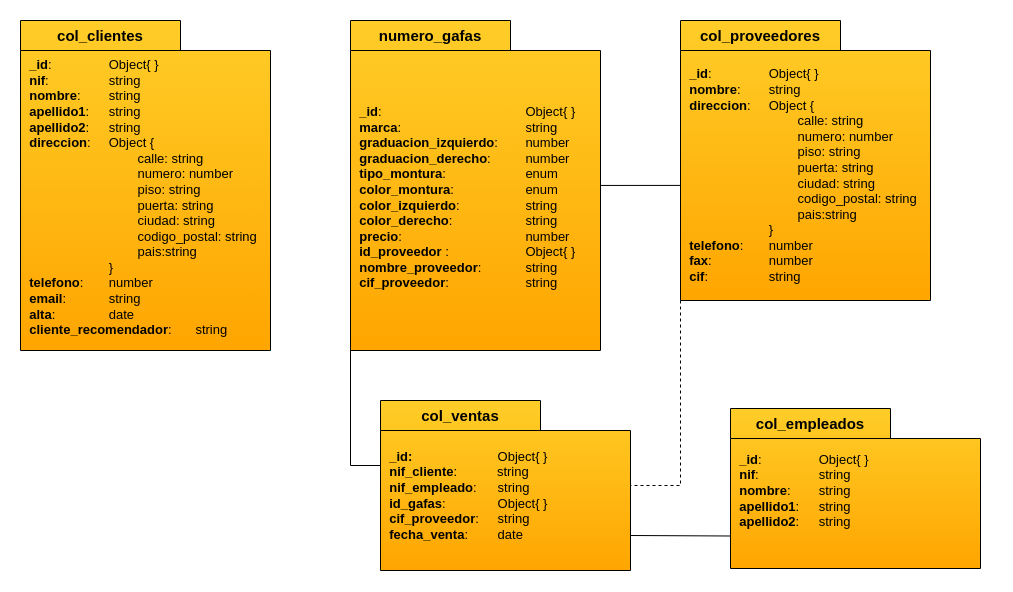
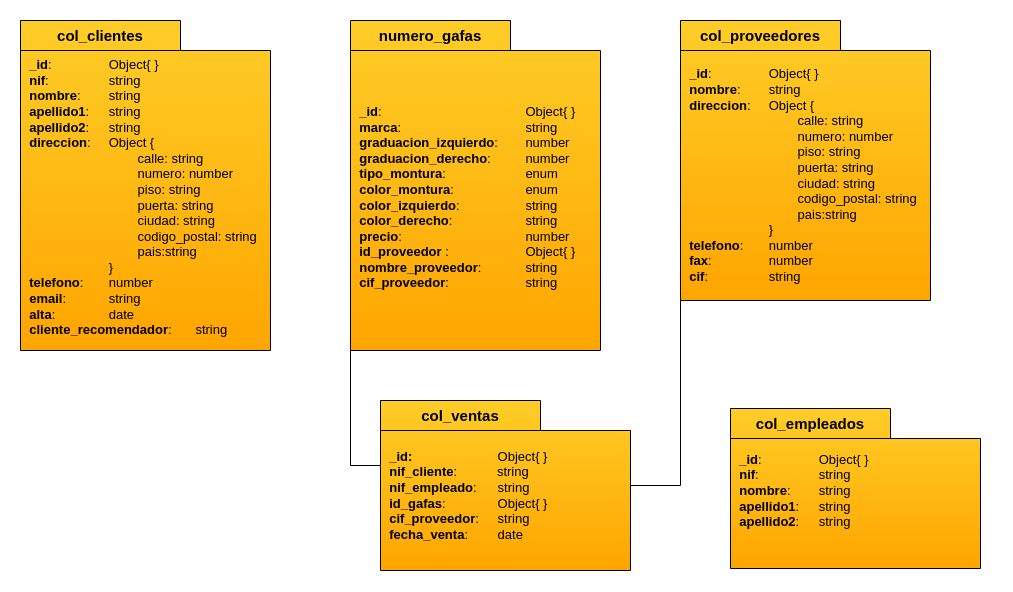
edge "col_proveedores" -- "numero_gafas": removed
edge "col_proveedores" -- "col_ventas": style dashed -> solid
edge "col_ventas" -- "col_empleados": removed
